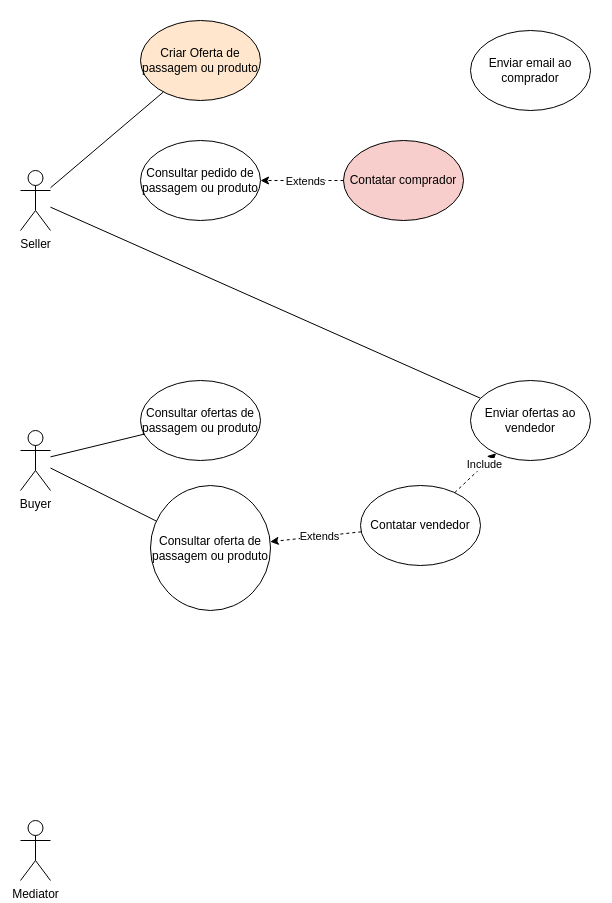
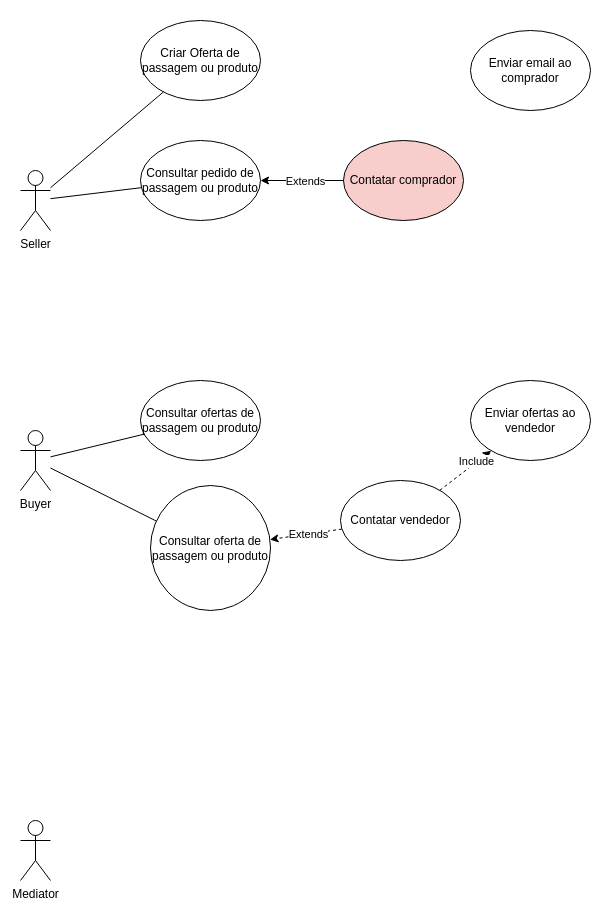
node "Criar Oferta de passagem ou produto": fillcolor #ffe6cc -> #ffffff
edge "Contatar comprador" -> "Consultar pedido de passagem ou produto": style dashed -> solid
edge "Seller" -- "Enviar ofertas ao vendedor": now "Seller" -- "Consultar pedido de passagem ou produto"
node "Contatar vendedor": moved (421, 526) -> (401, 521)
